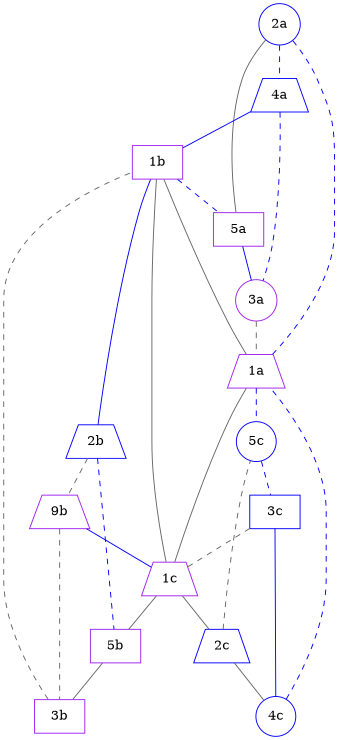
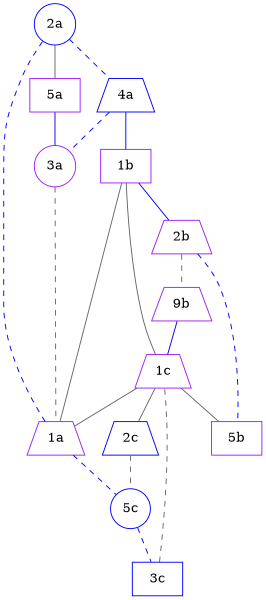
edge "1b" -- "5a": removed
node "2b": color blue -> purple
node "3b": removed
node "4c": removed
